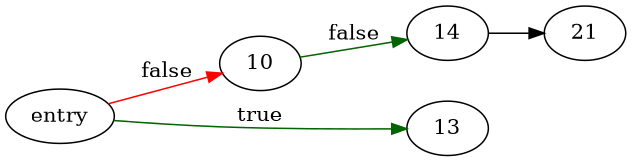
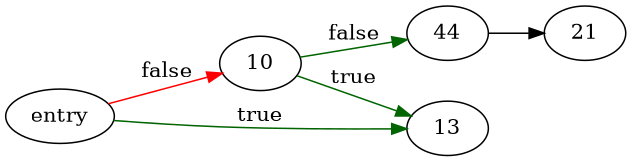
node "14": label "14" -> "44"
edge "10" -> "13": added, label "true"
